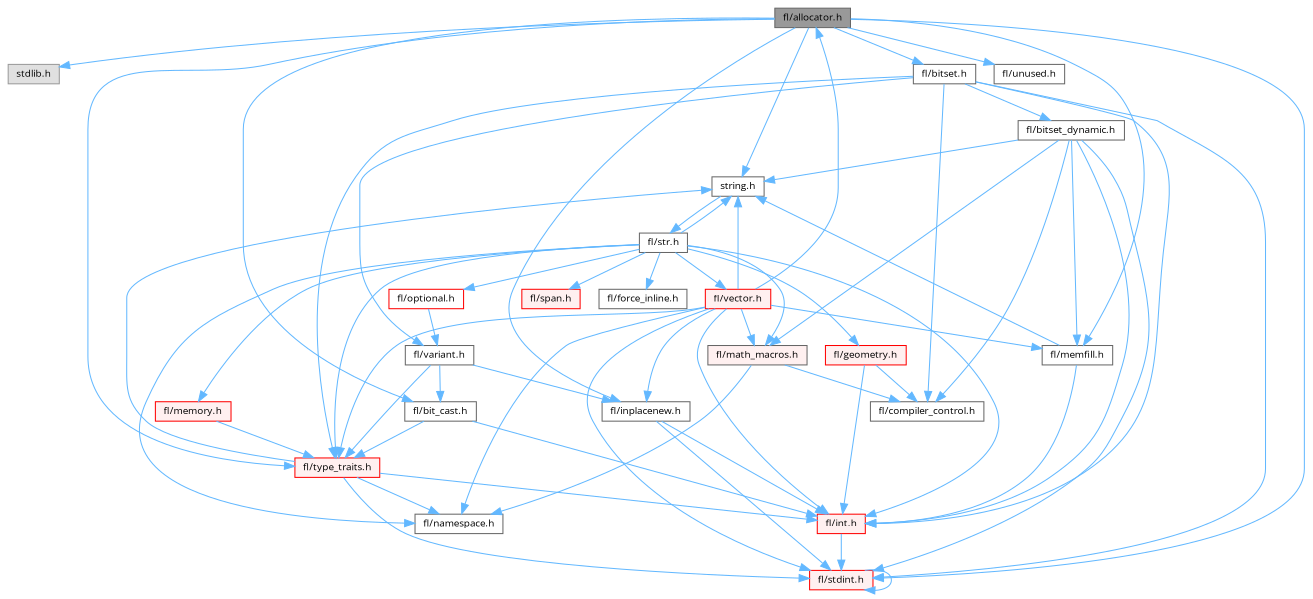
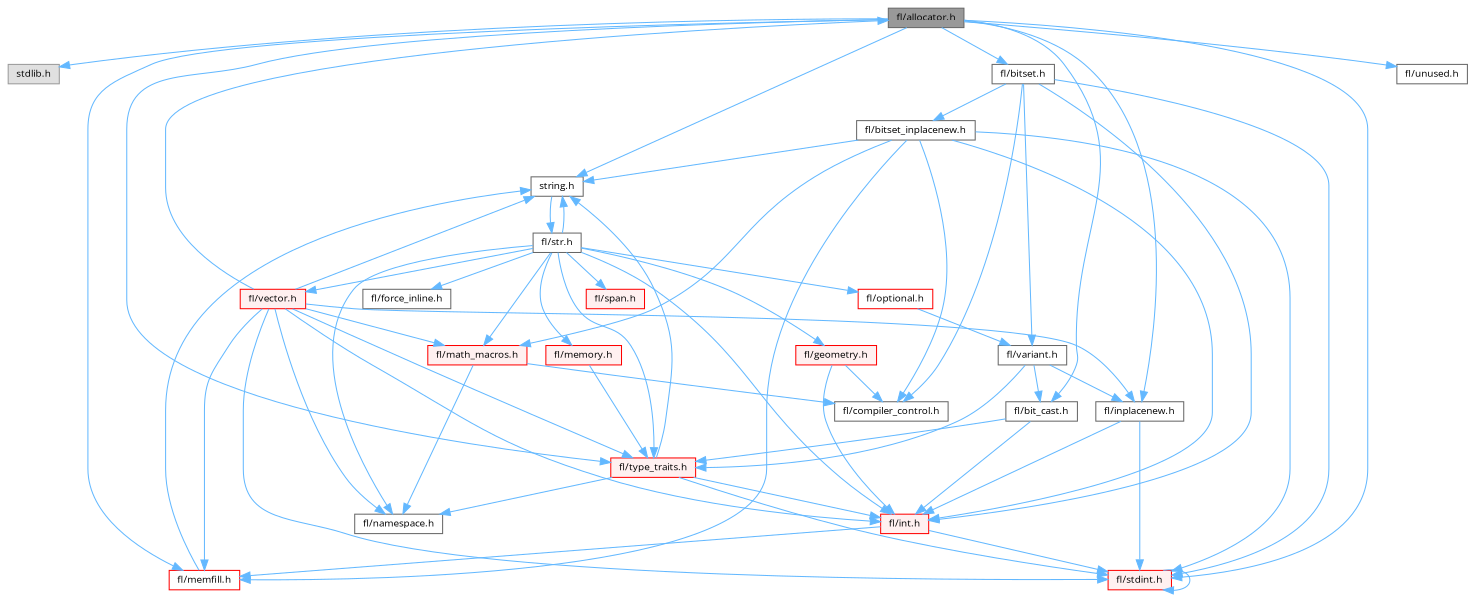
edge "fl/bitset.h" -> "fl/type_traits.h": removed
node "fl/bitset_dynamic.h": label "fl/bitset_dynamic.h" -> "fl/bitset_inplacenew.h"
node "fl/math_macros.h": color grey40 -> red
node "fl/memfill.h": color grey40 -> red
edge "fl/memfill.h" -> "fl/int.h": reversed
